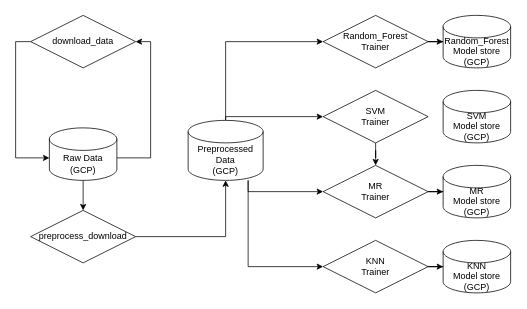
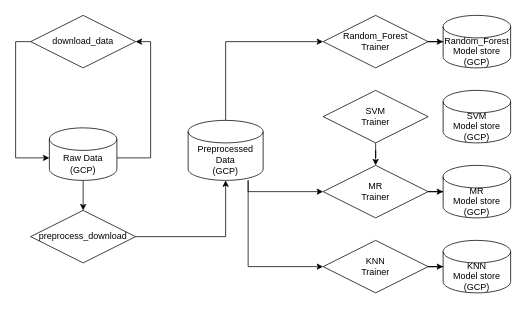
edge "Preprocessed Data (GCP)" -> "SVM Trainer": removed
